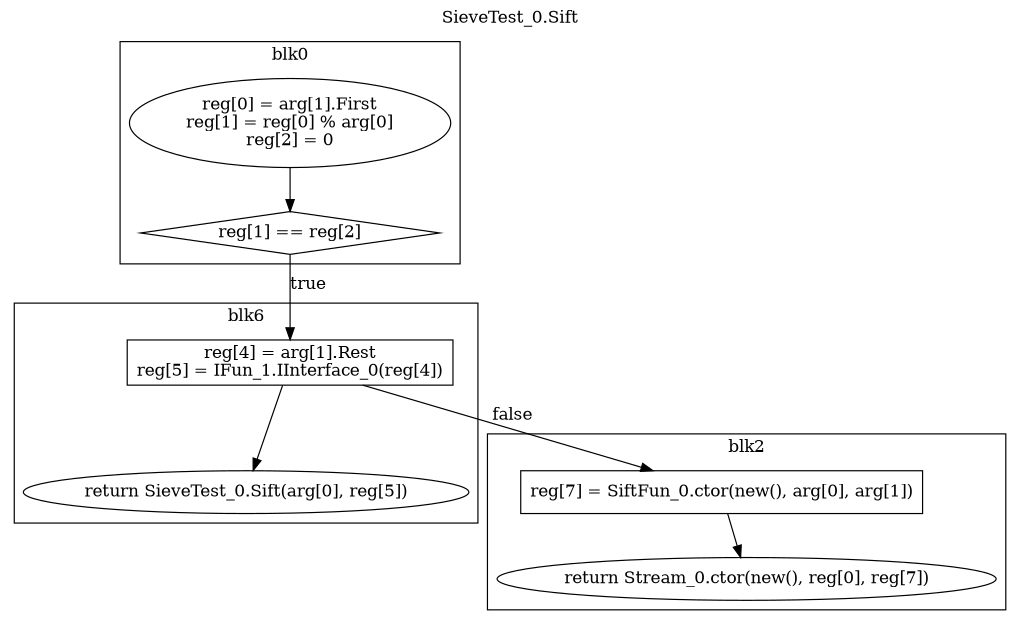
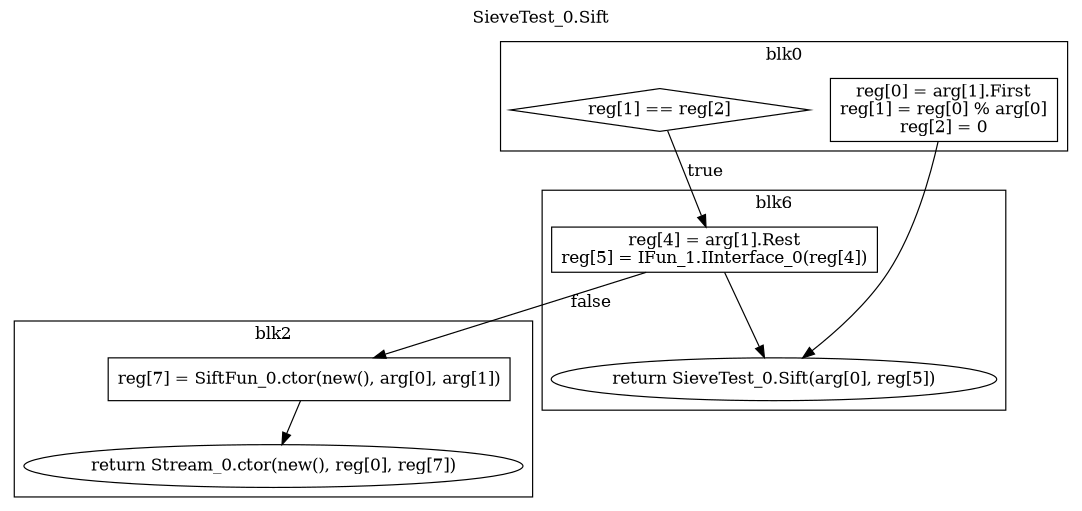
node "reg[0] = arg[1].First reg[1] = reg[0] % arg[0] reg[2] = 0": shape ellipse -> box
edge "reg[0] = arg[1].First reg[1] = reg[0] % arg[0] reg[2] = 0" -> "reg[1] == reg[2]": now "reg[0] = arg[1].First reg[1] = reg[0] % arg[0] reg[2] = 0" -> "return SieveTest_0.Sift(arg[0], reg[5])"
